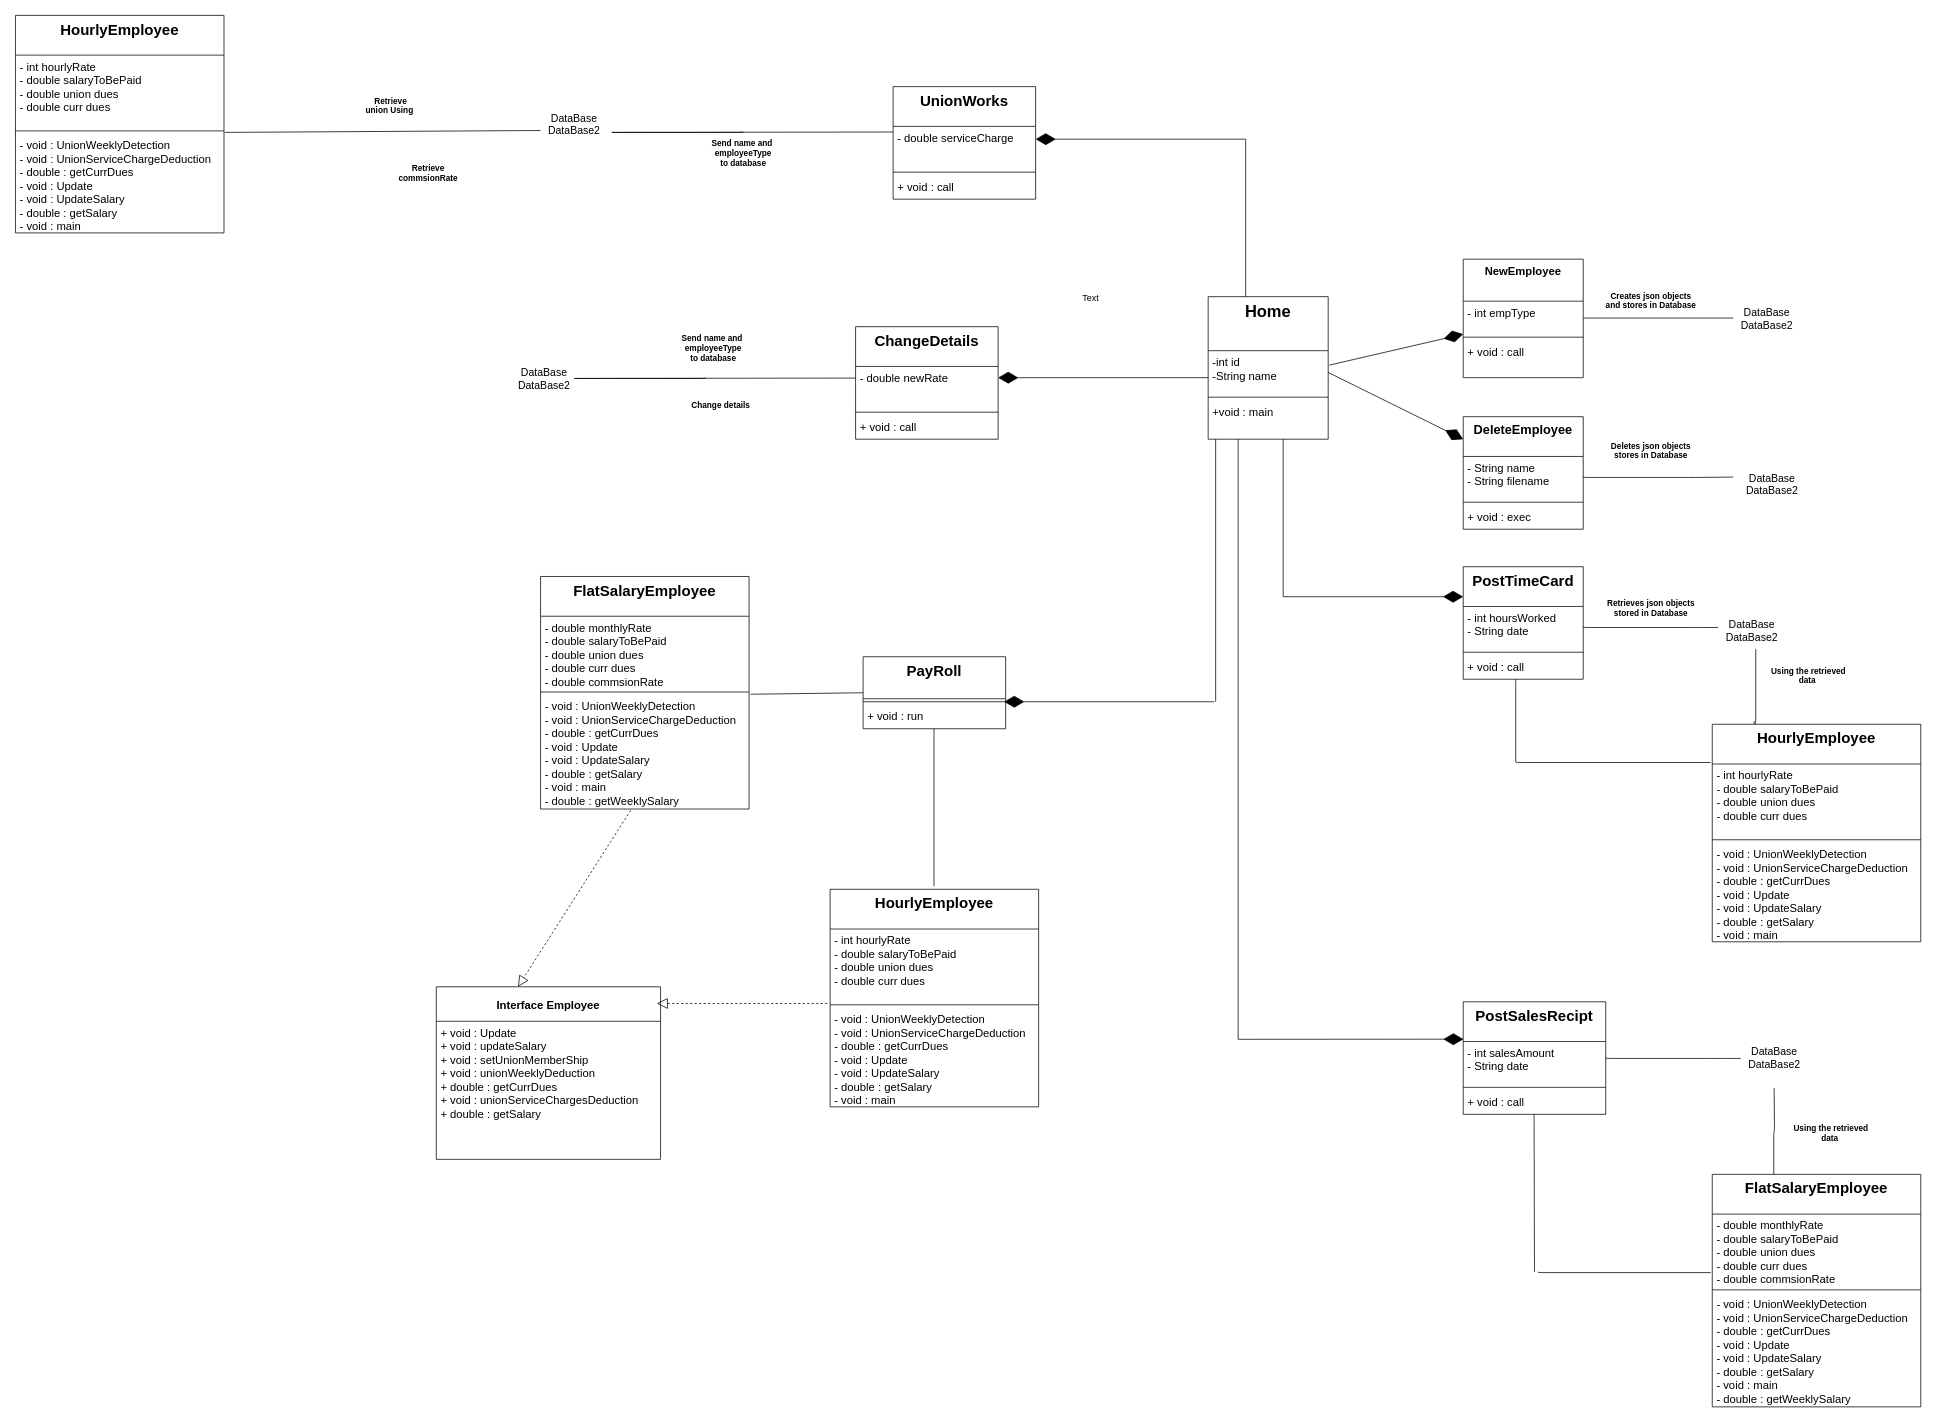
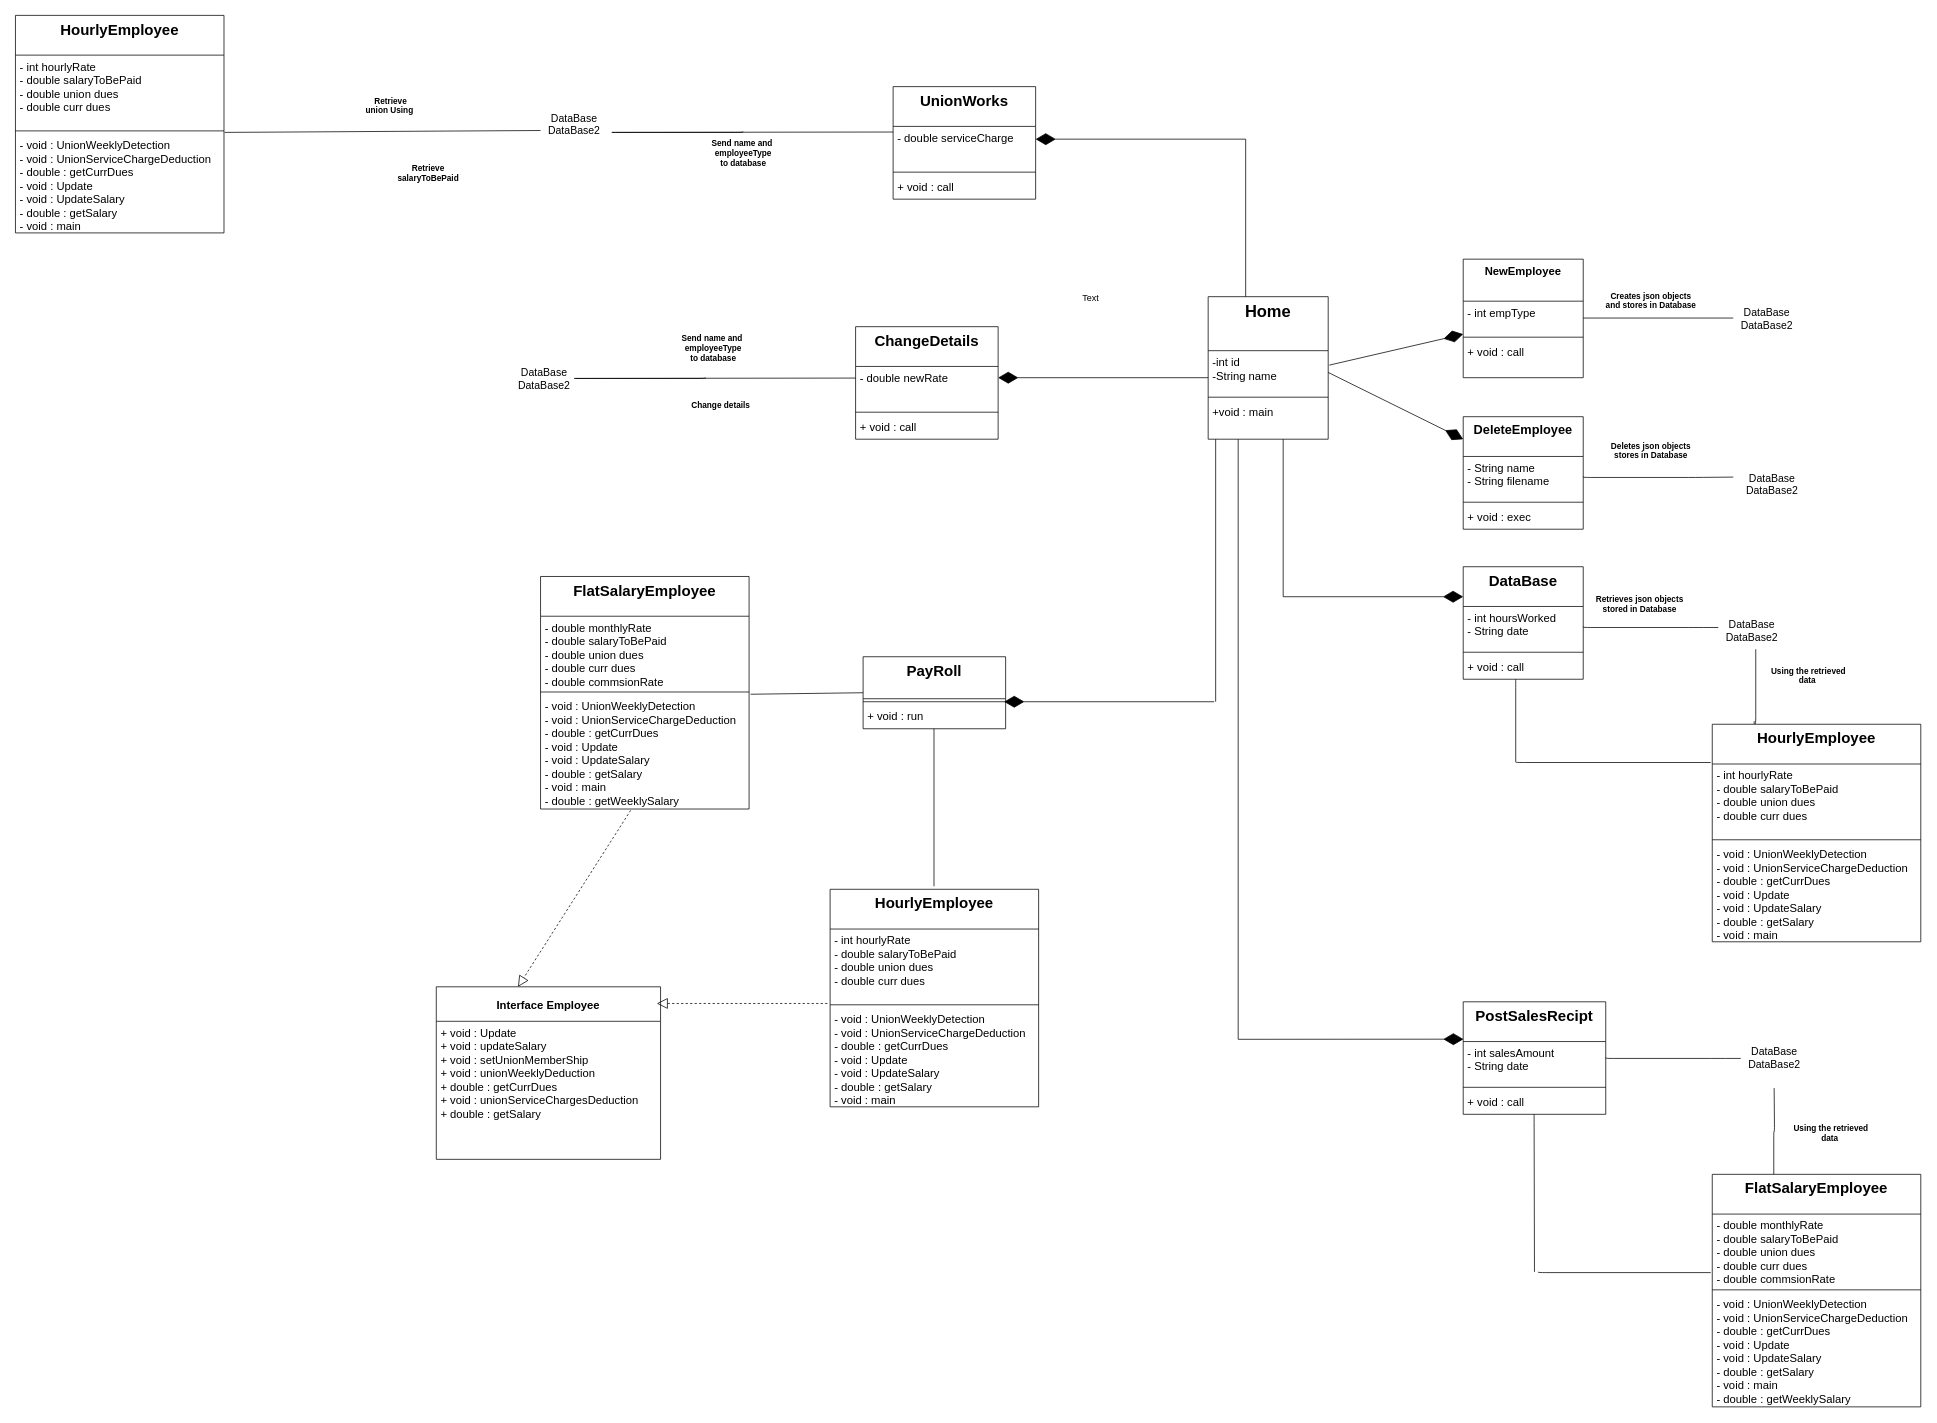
node "Retrieve commsionRate": label "Retrieve commsionRate" -> "Retrieve salaryToBePaid"
node "PostTimeCard": label "PostTimeCard" -> "DataBase"
node "Retrieves json objects stored in Database": moved (1651, 608) -> (1640, 604)
